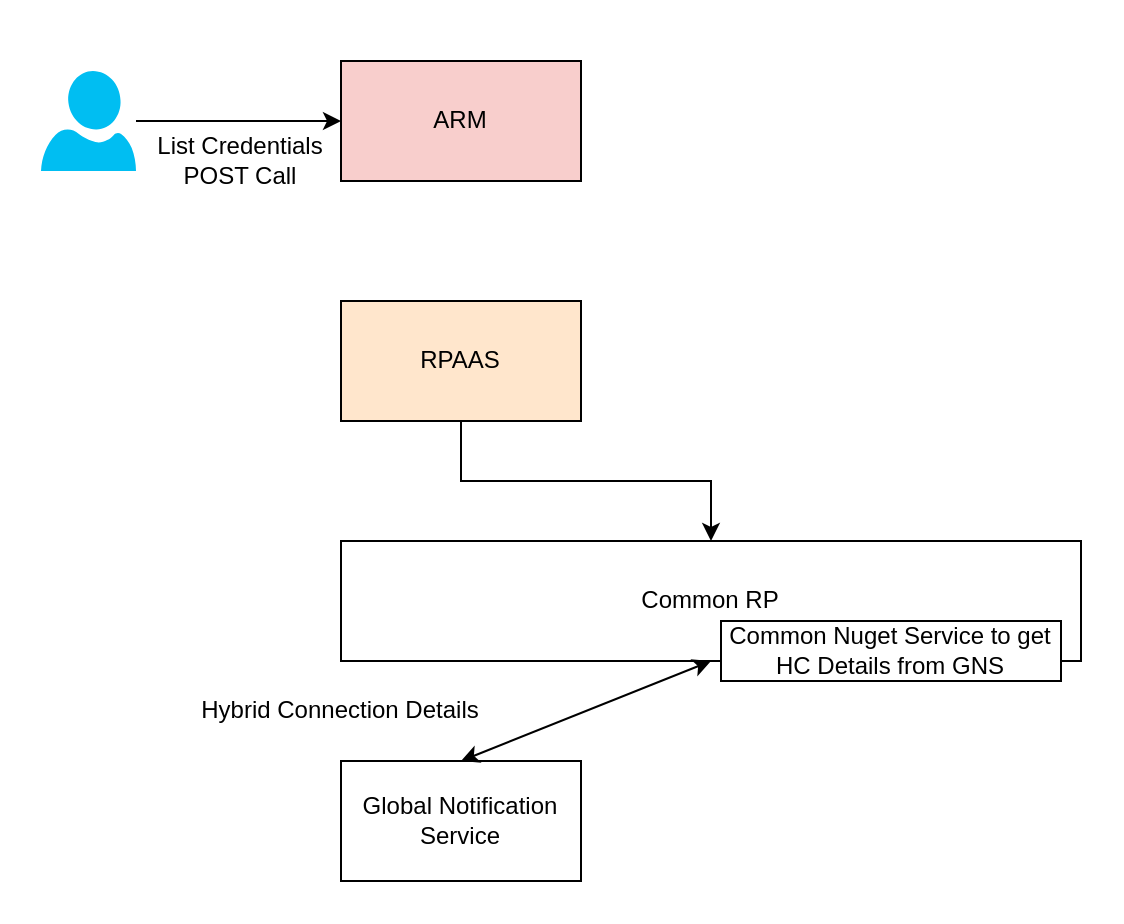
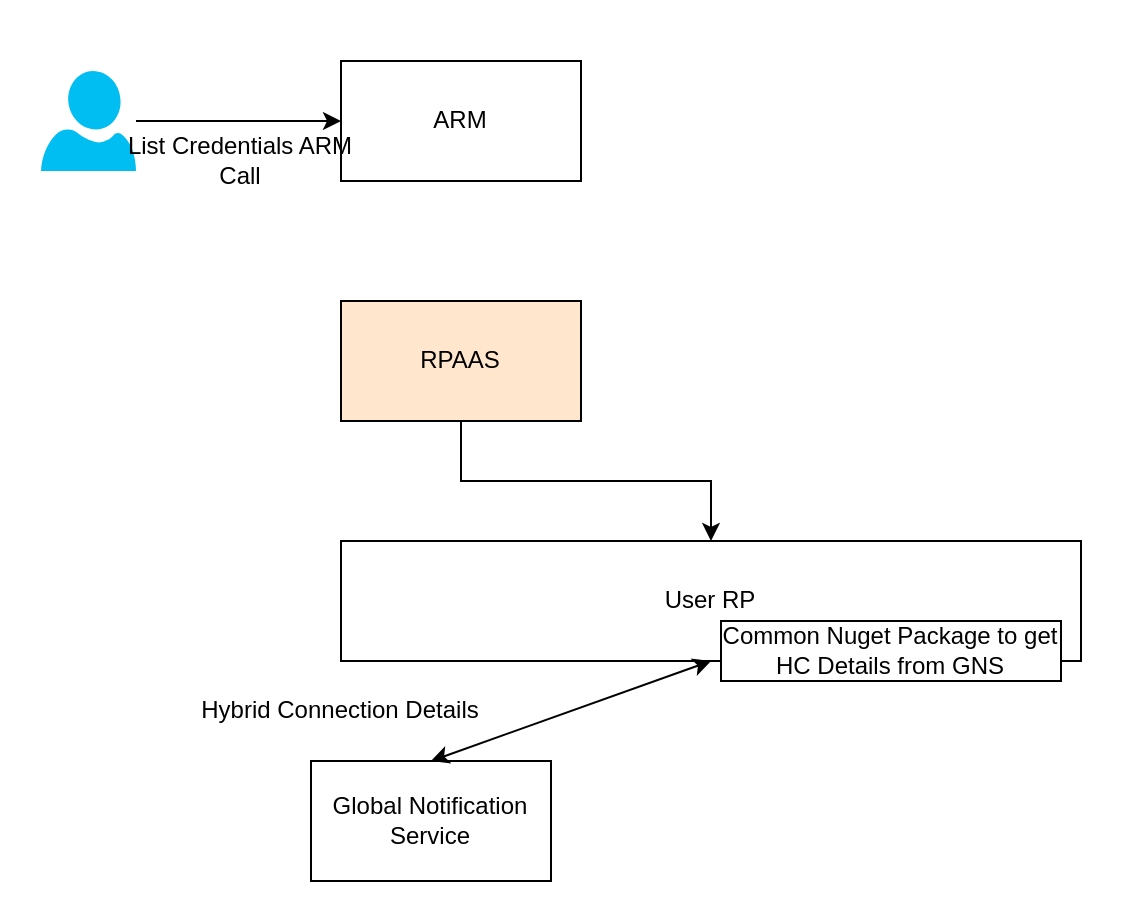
node "ARM": fillcolor #f8cecc -> #ffffff
node "List Credentials POST Call": label "List Credentials POST Call" -> "List Credentials ARM Call"
node "Common RP": label "Common RP" -> "User RP"
node "Common Nuget Service to get HC Details from GNS": label "Common Nuget Service to get HC Details from GNS" -> "Common Nuget Package to get HC Details from GNS"
node "Global Notification Service": moved (461, 821) -> (431, 821)
